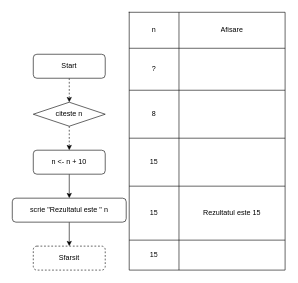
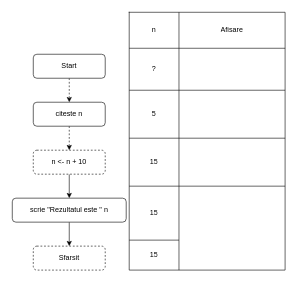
node "citeste n": shape diamond -> rounded rectangle
node "8": label "8" -> "5"
node "n <- n + 10": style solid -> dashed
node "Rezultatul este 15": removed
